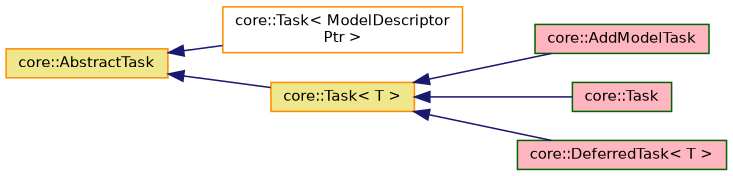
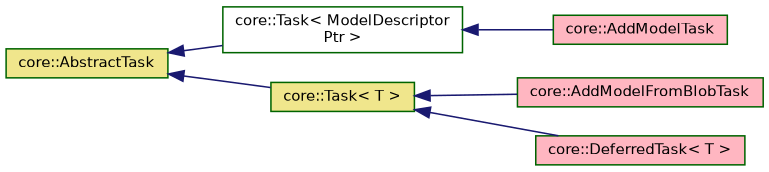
node "core::Task< ModelDescriptor Ptr >": color darkorange -> darkgreen
node "core::AbstractTask": color darkorange -> darkgreen
edge "core::AddModelTask" -> "core::Task< T >": now "core::AddModelTask" -> "core::Task< ModelDescriptor Ptr >"
node "core::Task< T >": color darkorange -> darkgreen
node "core::Task": label "core::Task" -> "core::AddModelFromBlobTask"
